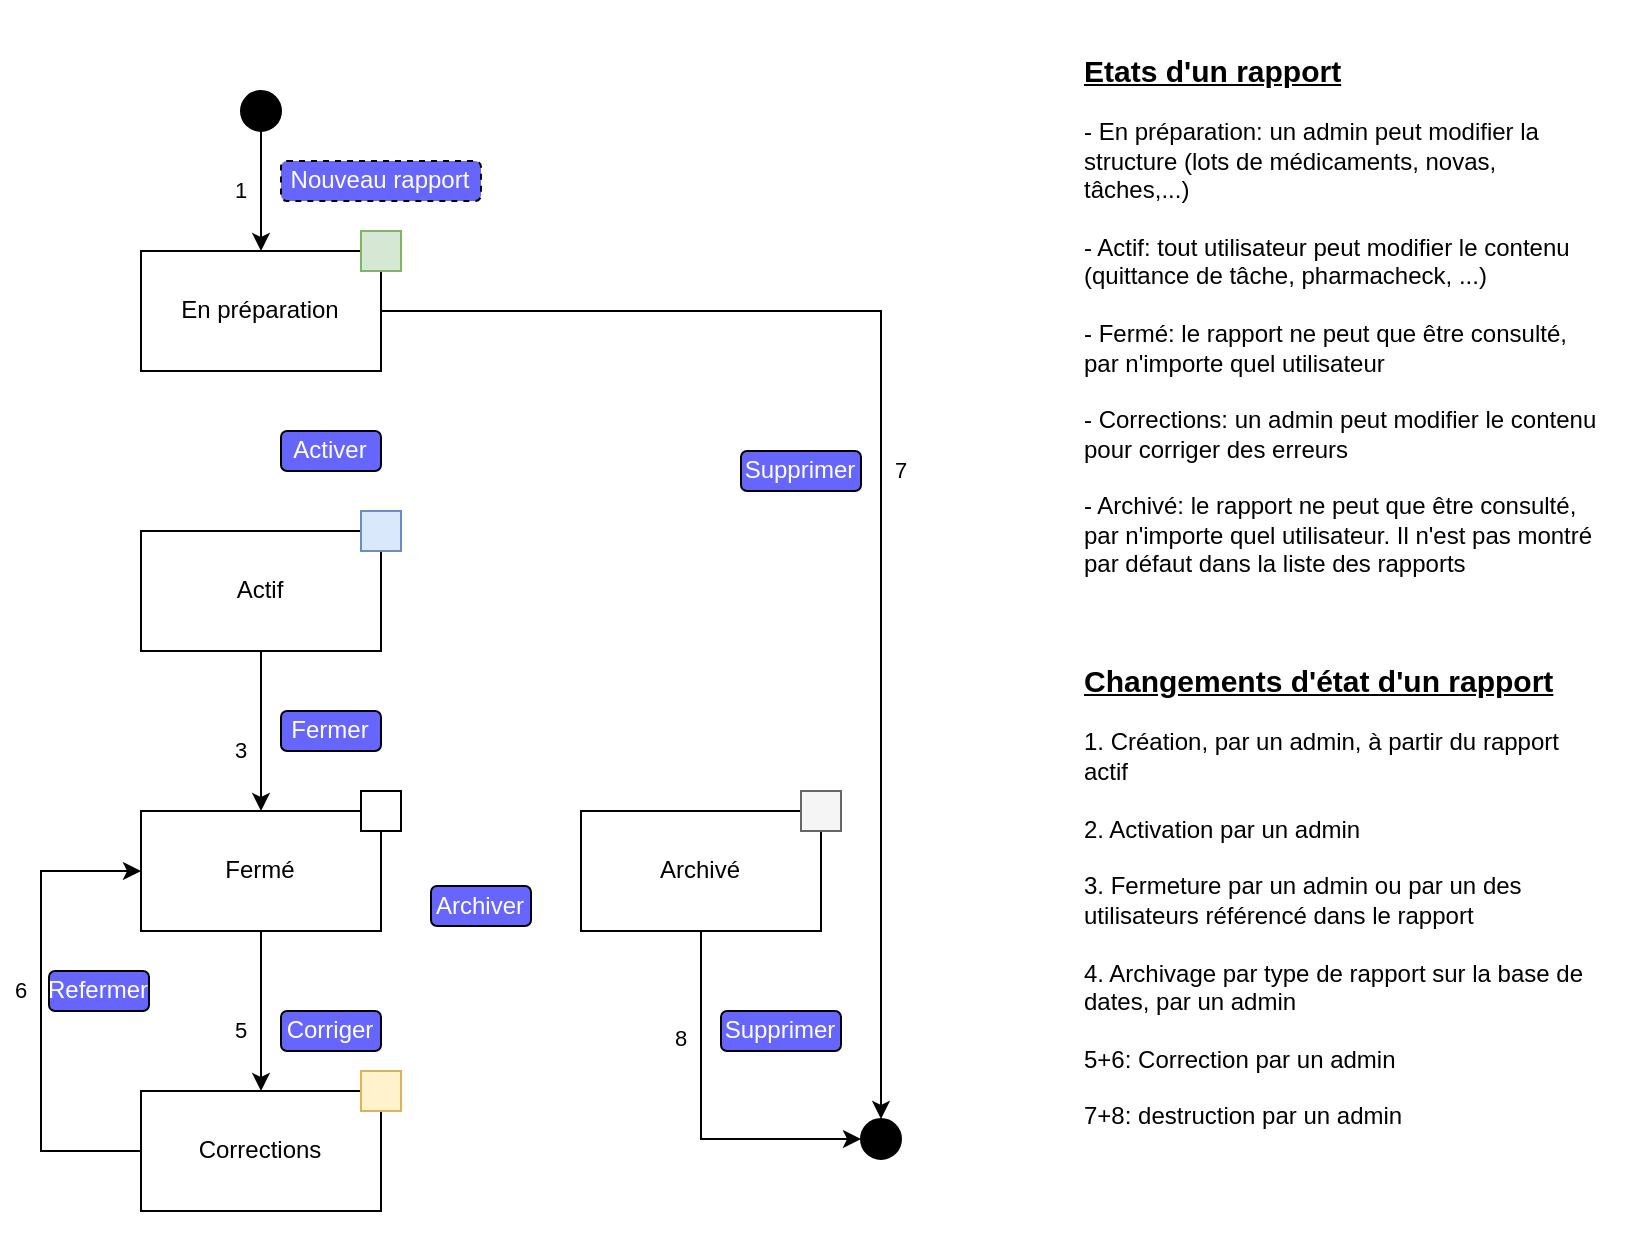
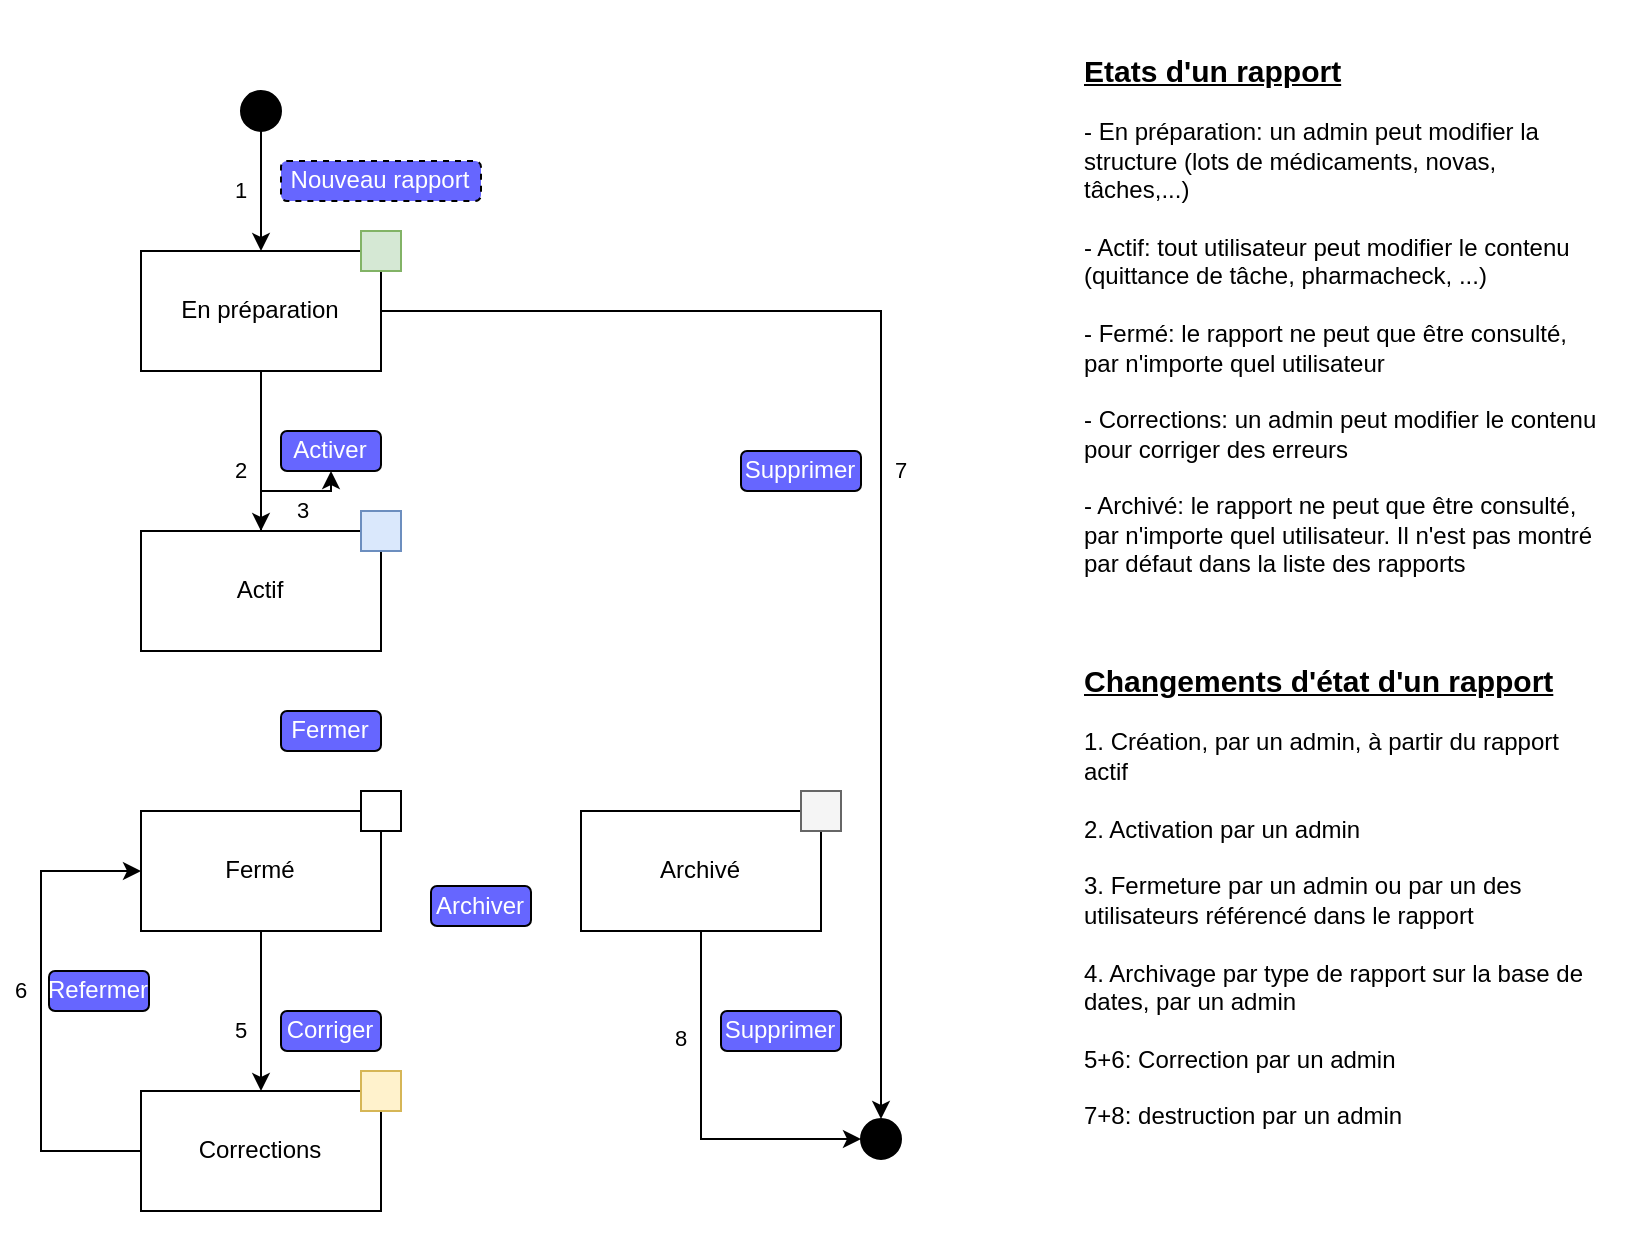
edge "En préparation" -> "Actif": added, label "2"
edge "Actif" -> "Fermé": now "Actif" -> "Activer"
